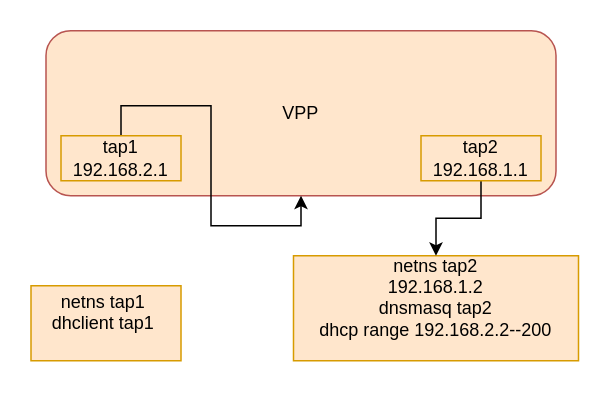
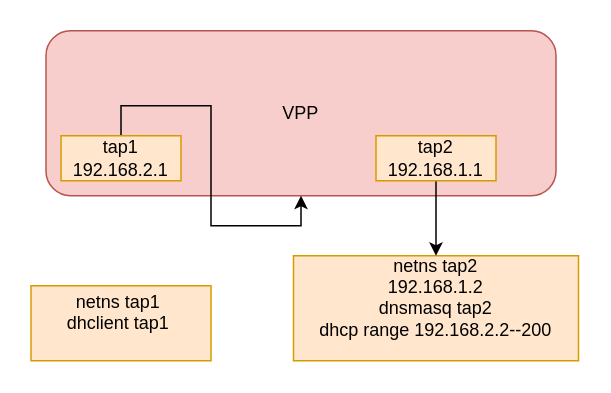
node "VPP": fillcolor #ffe6cc -> #f8cecc
node "tap2 192.168.1.1": moved (481, 158) -> (436, 158)
node "netns tap1 dhclient tap1": size 150x75 -> 180x75
